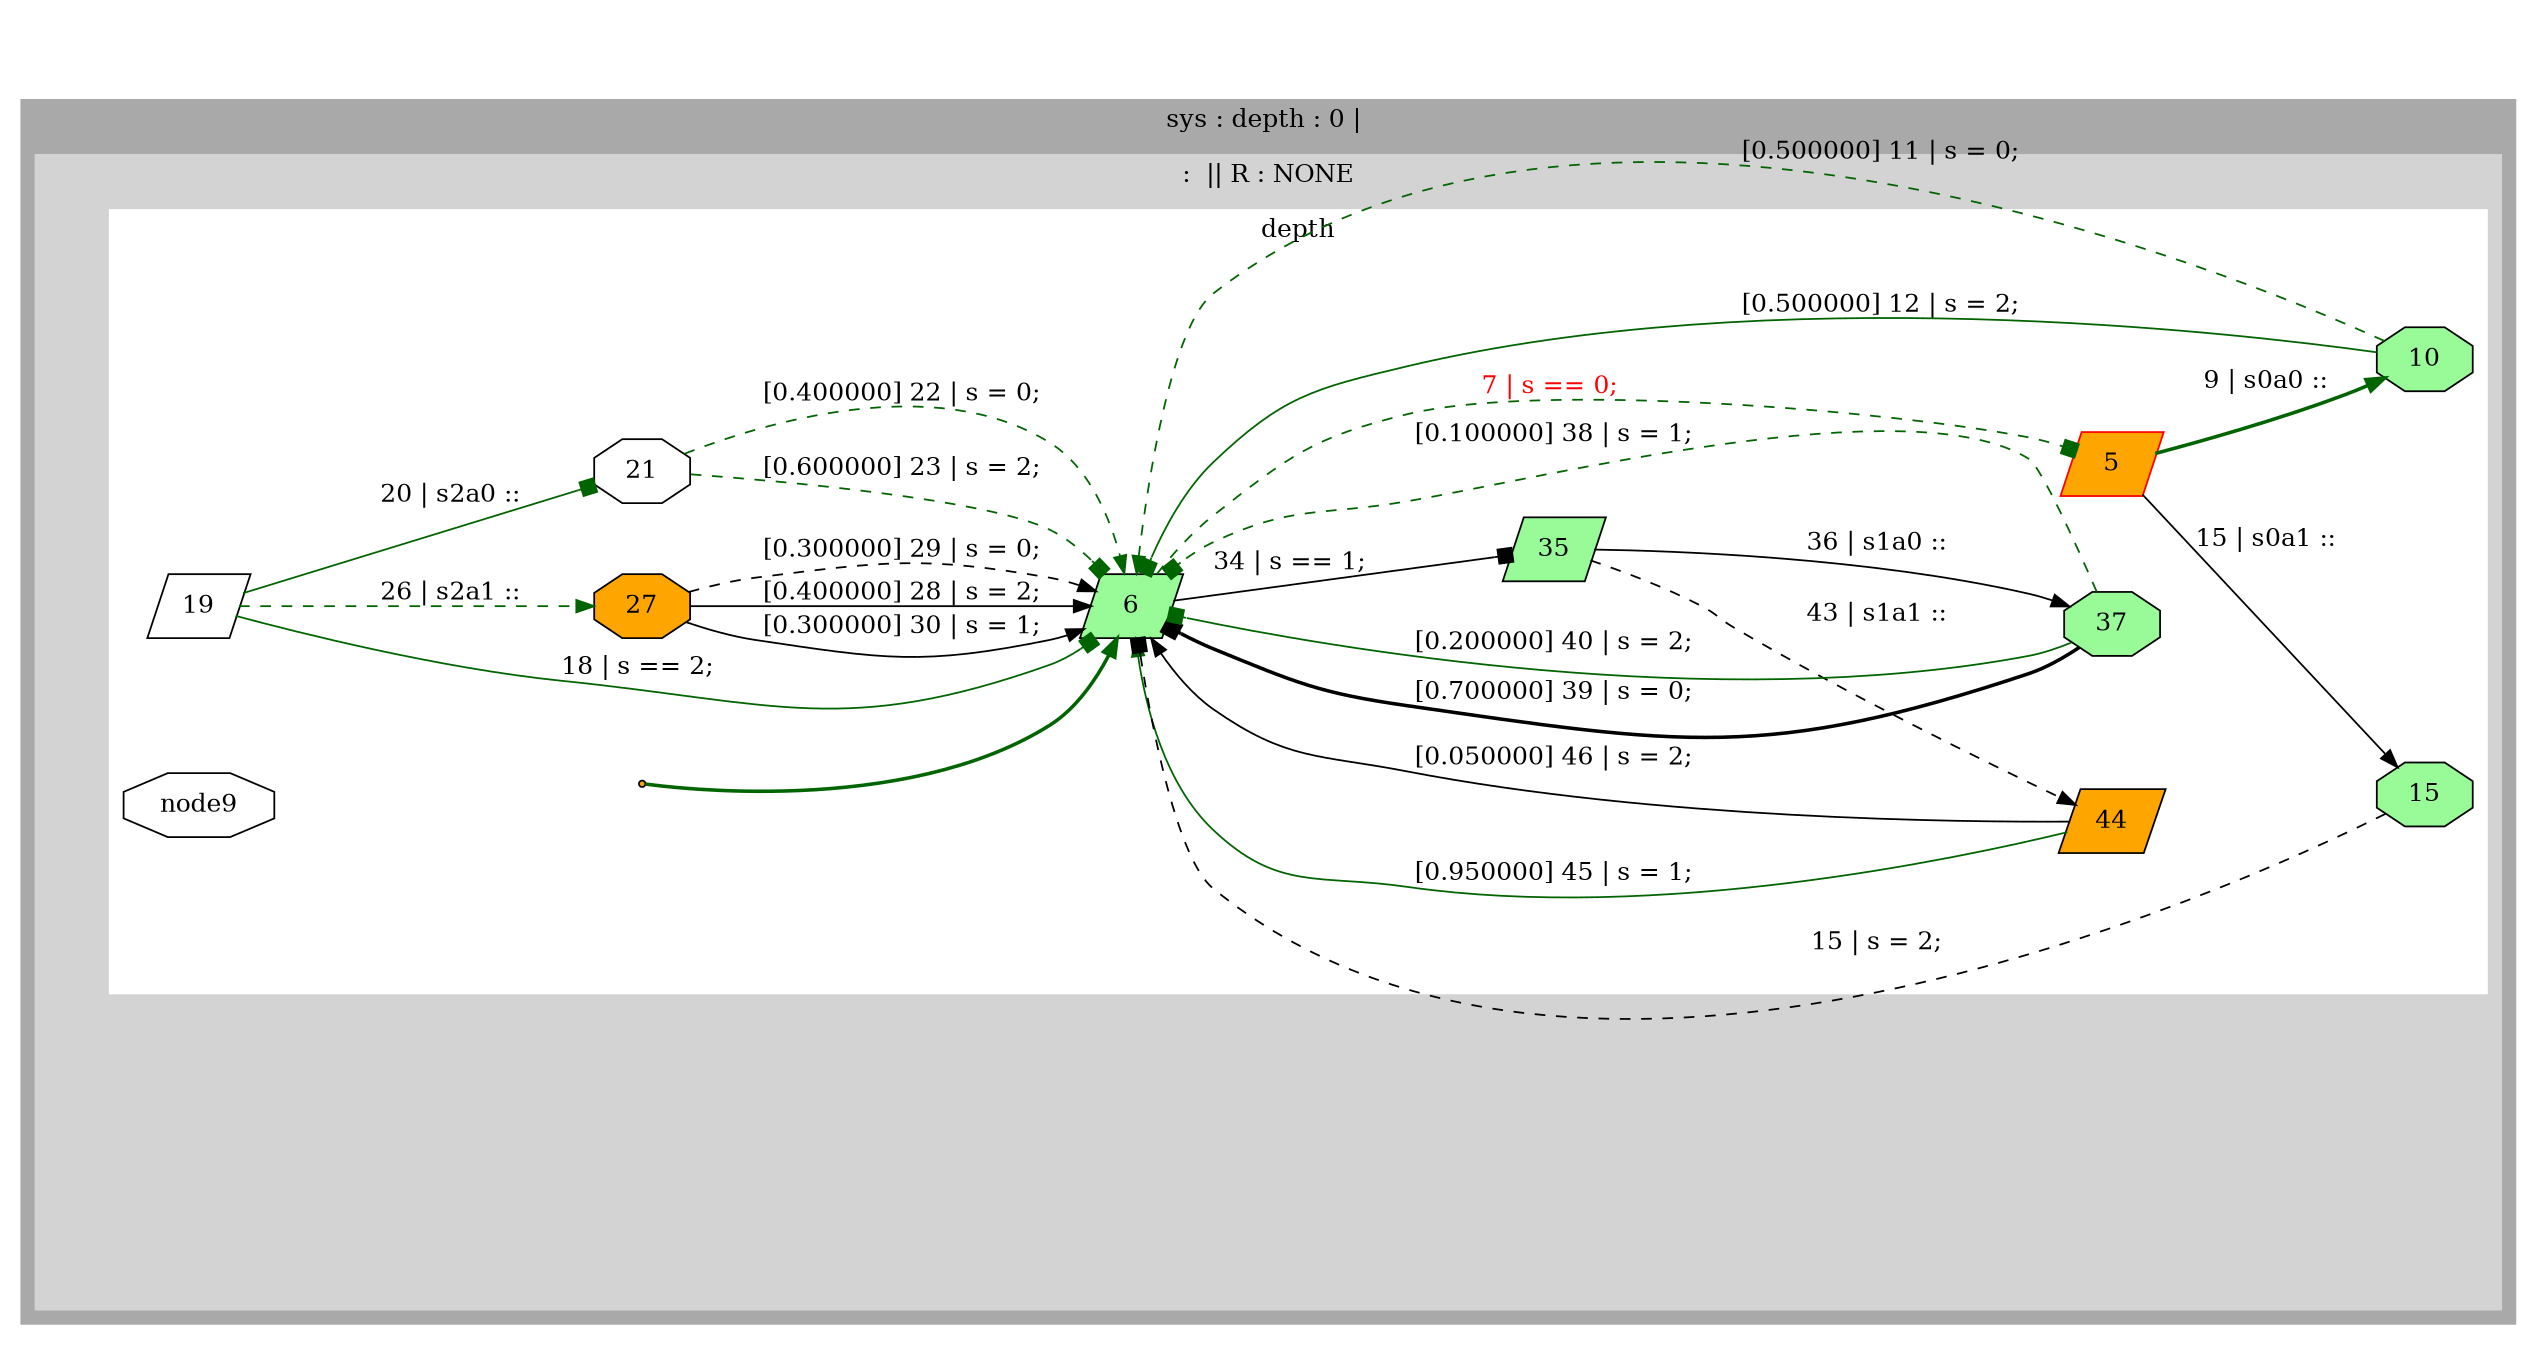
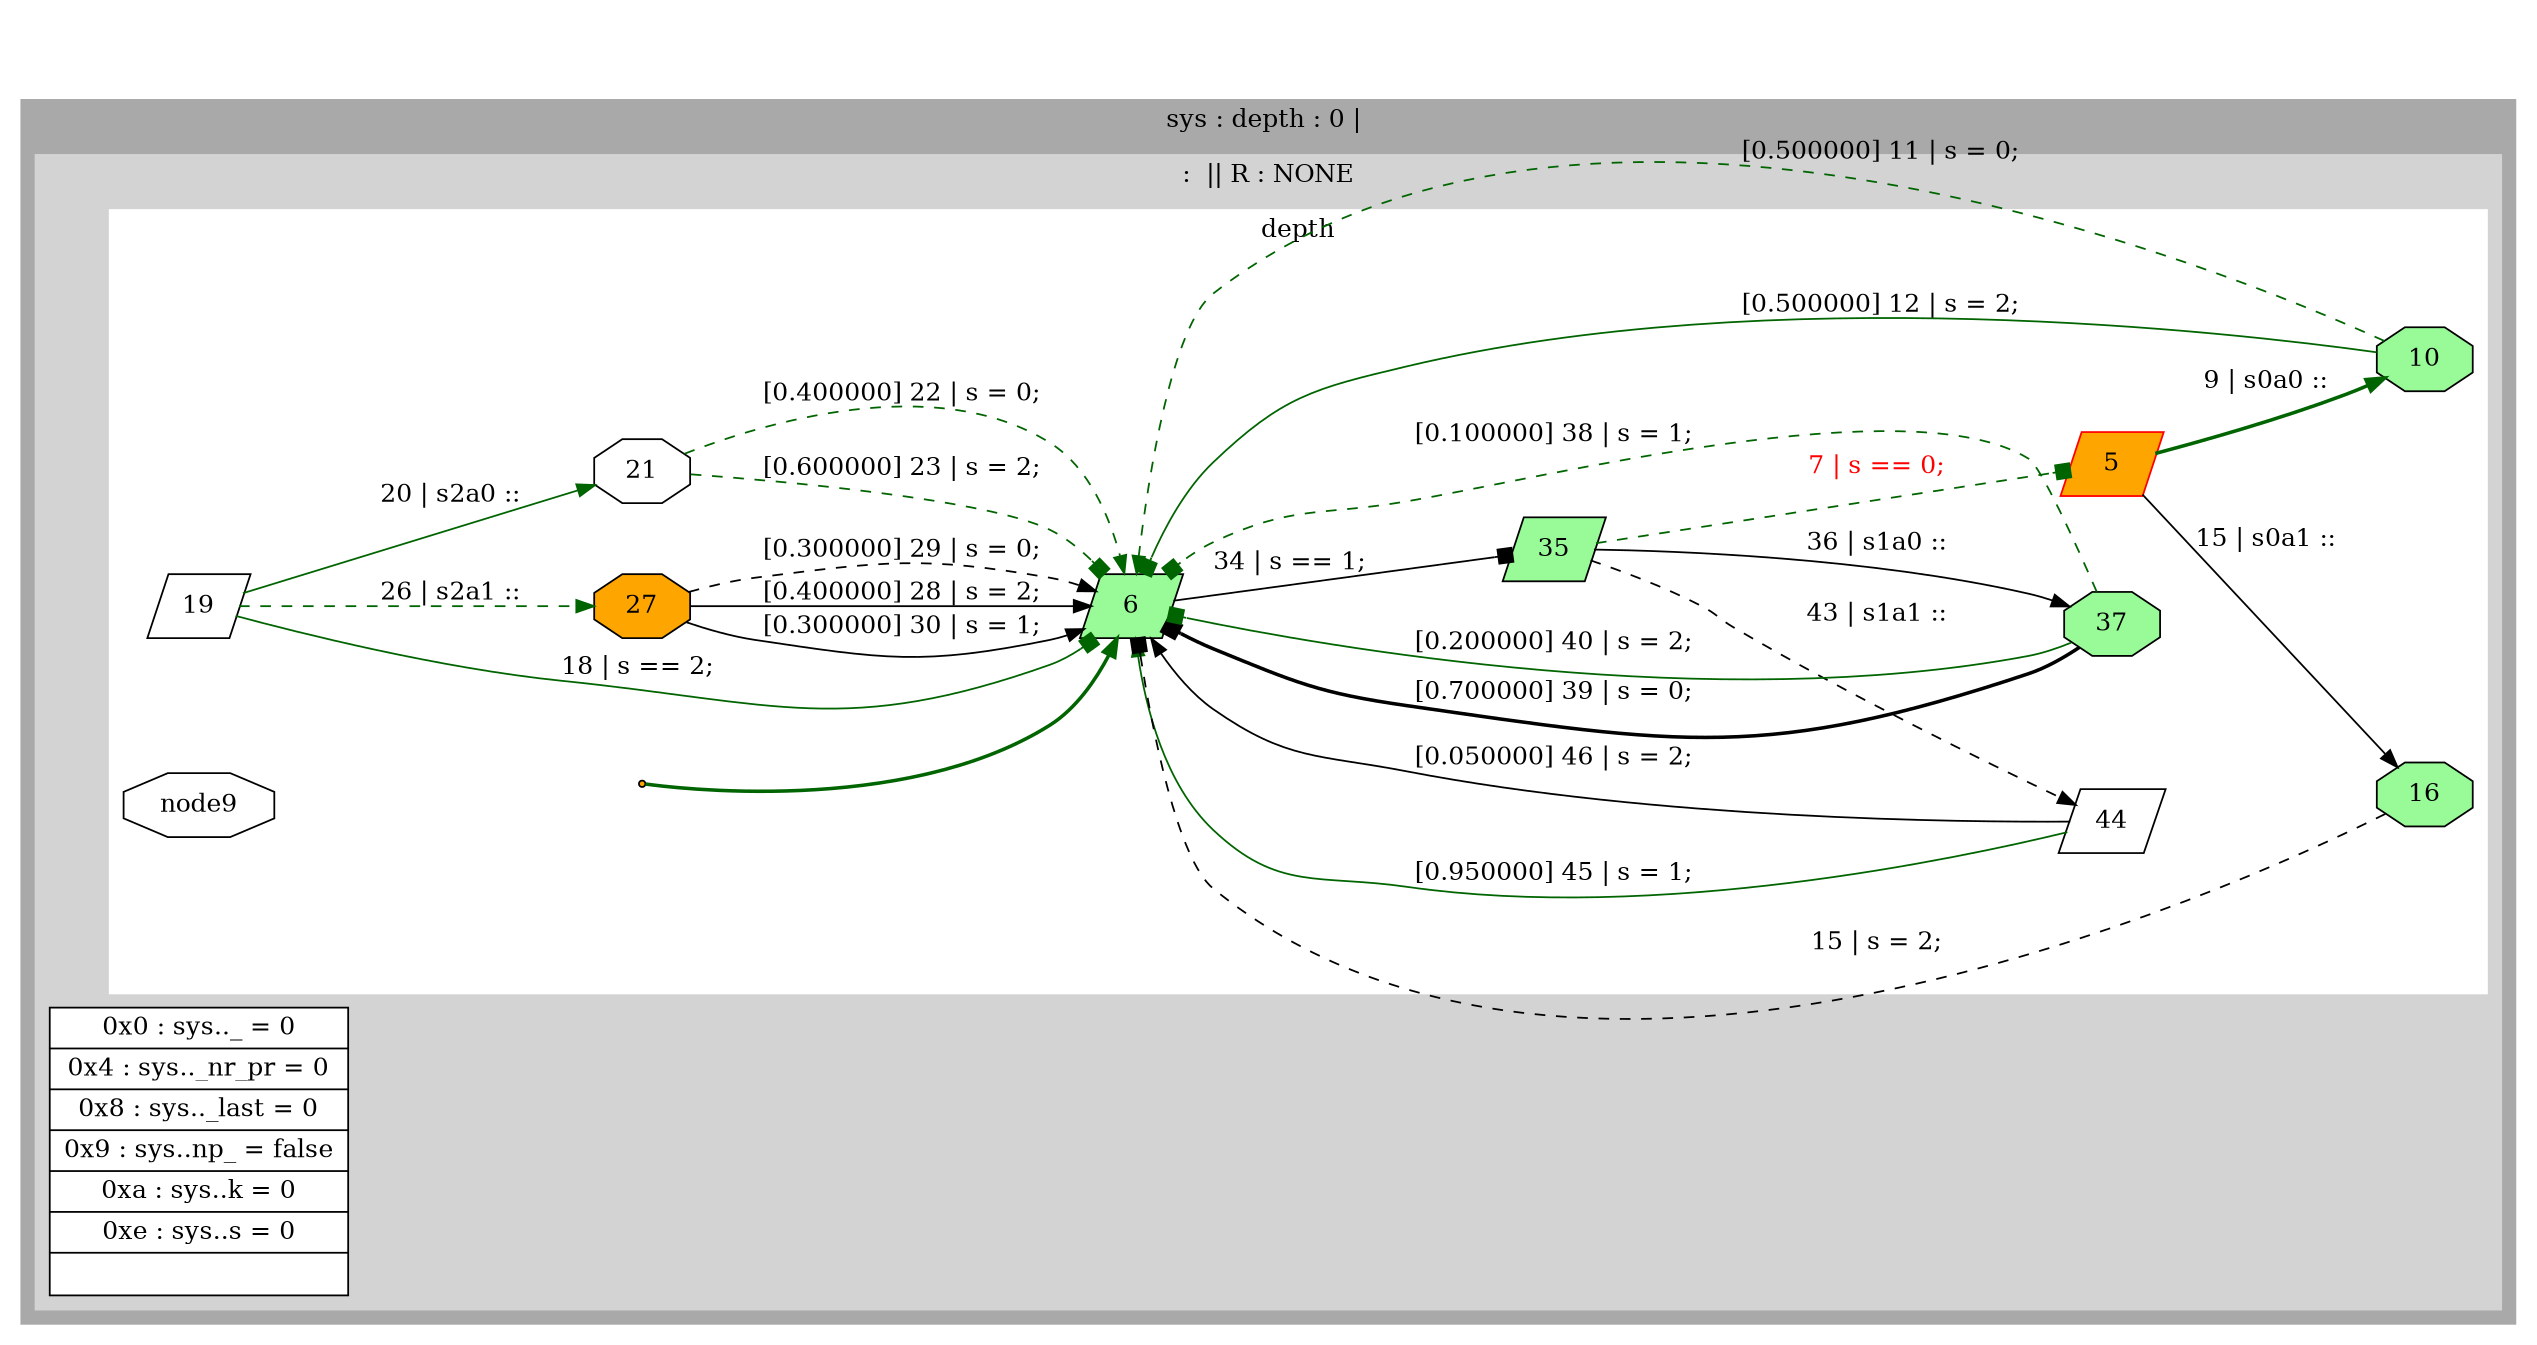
edge "6" -> "5": now "35" -> "5"
edge "19" -> "21": arrowhead box -> normal
node "15": label "15" -> "16"
node "44": fillcolor orange -> white
node "0x0 : sys.._ = 0": added
